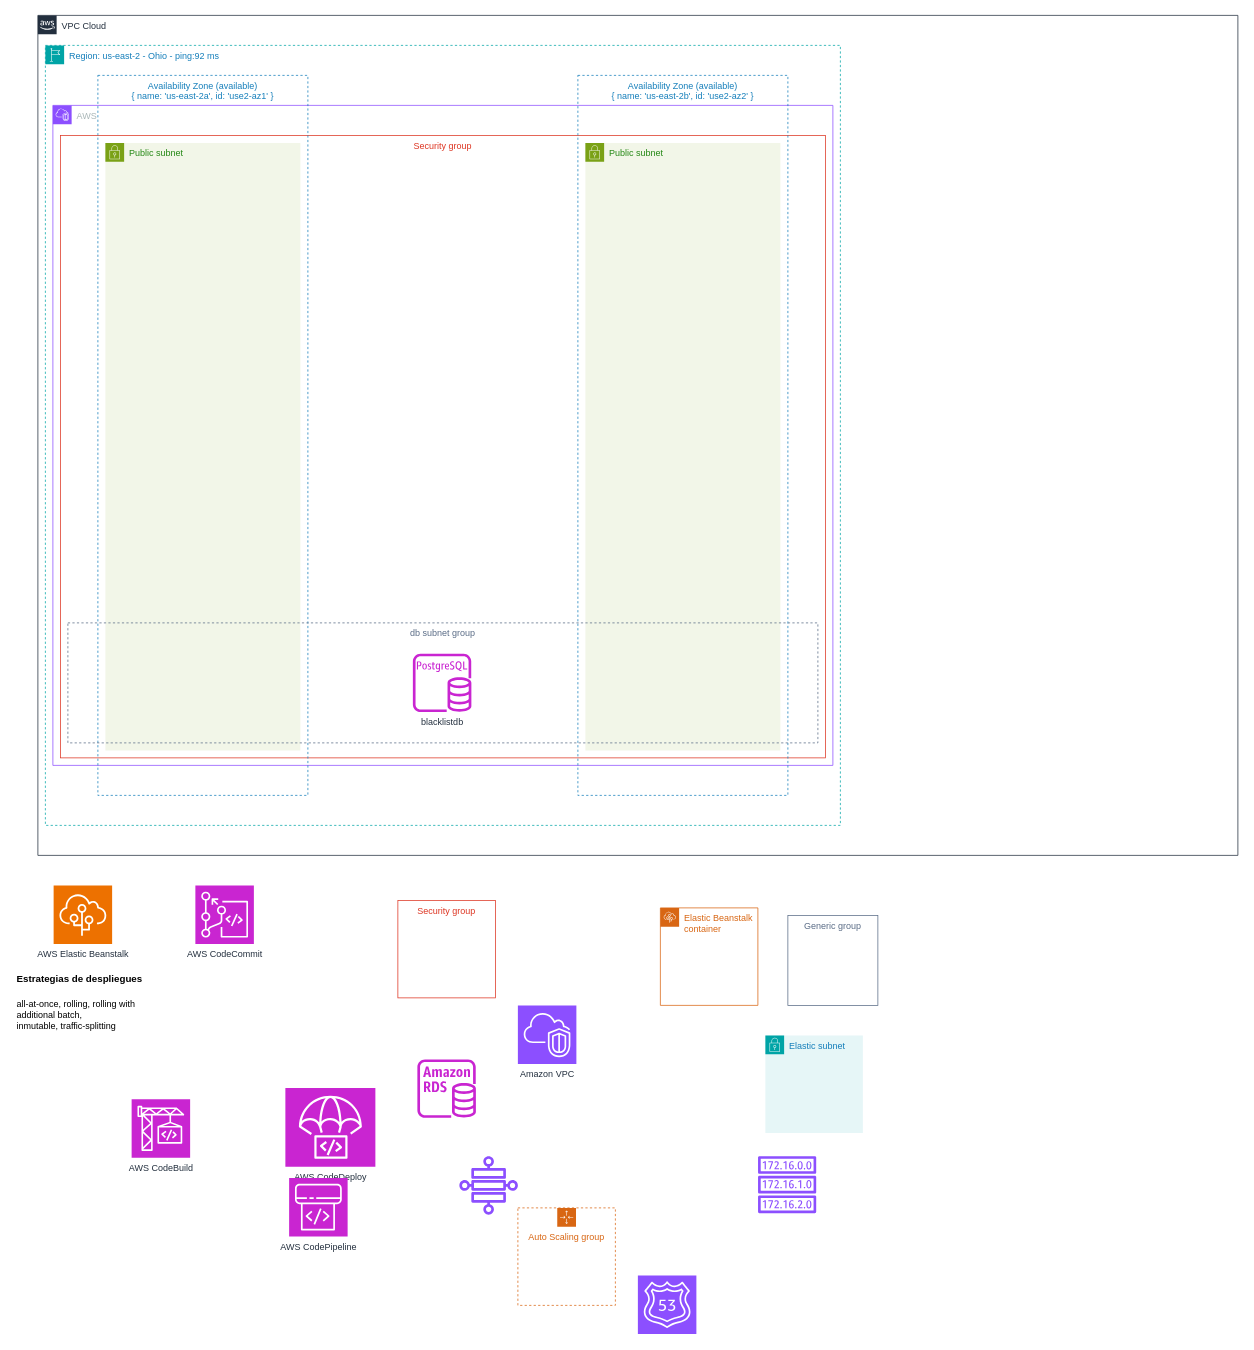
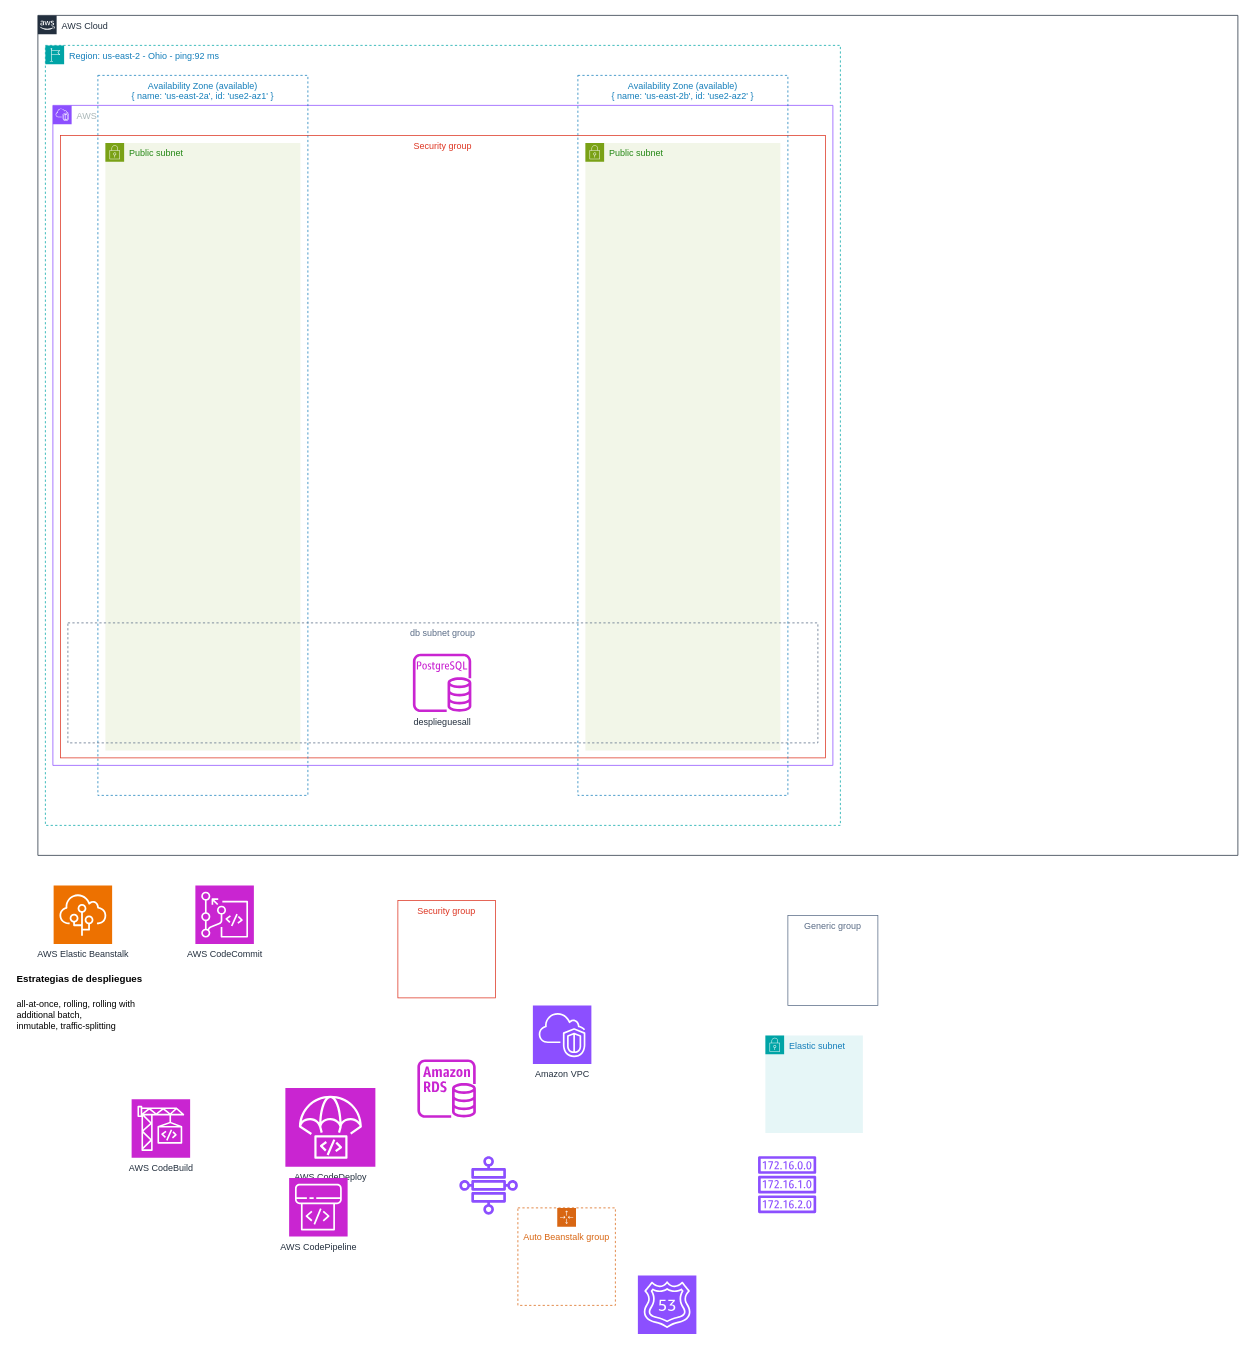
node "VPC Cloud": label "VPC Cloud" -> "AWS Cloud"
node "blacklistdb": label "blacklistdb" -> "desplieguesall"
node "Elastic Beanstalk container": removed
node "Amazon VPC": moved (547, 1035) -> (562, 1035)
node "Auto Scaling group": label "Auto Scaling group" -> "Auto Beanstalk group"
